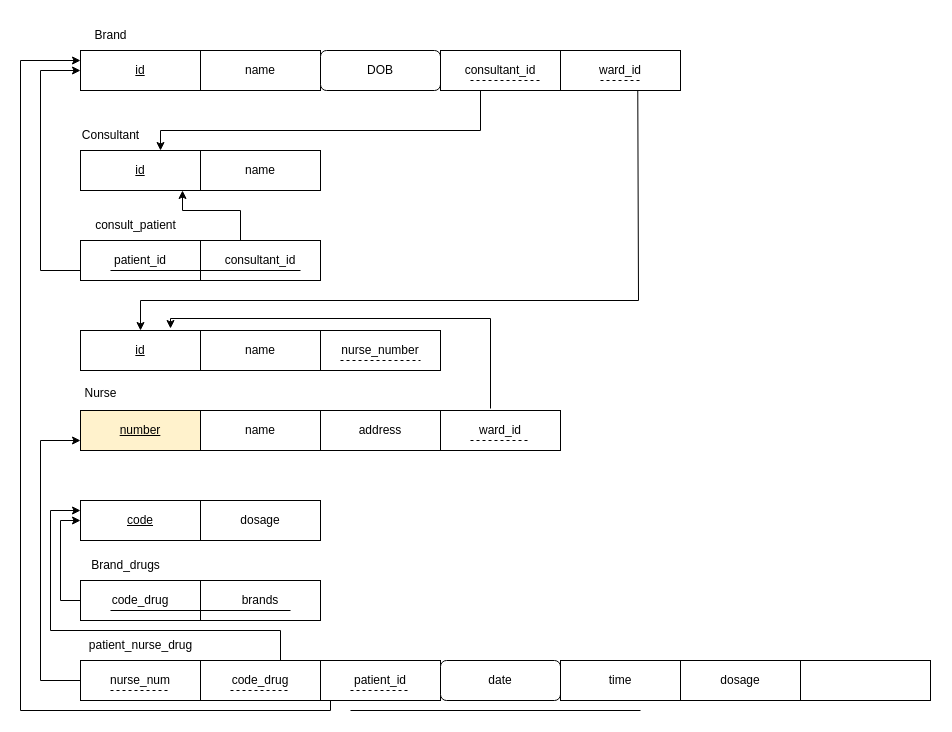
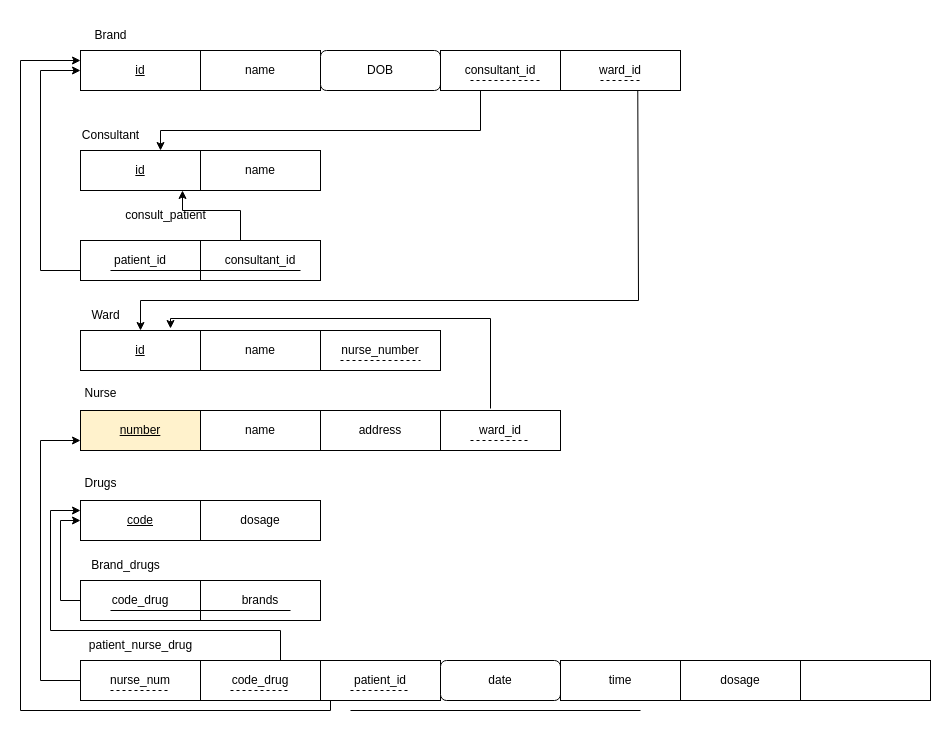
node "consult_patient": moved (136, 226) -> (166, 216)
node "Ward": added
node "Drugs": added
